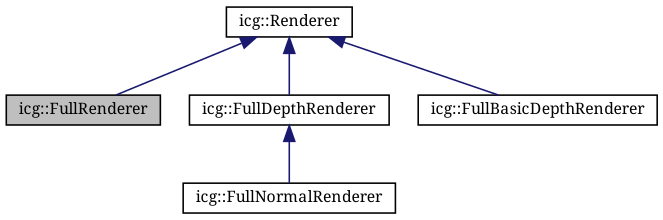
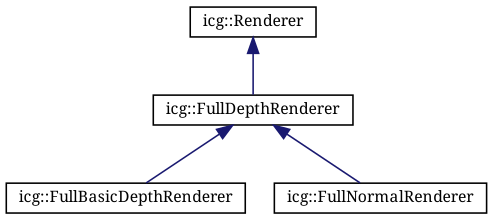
edge "icg::FullBasicDepthRenderer" -> "icg::Renderer": now "icg::FullBasicDepthRenderer" -> "icg::FullDepthRenderer"
node "icg::FullRenderer": removed
